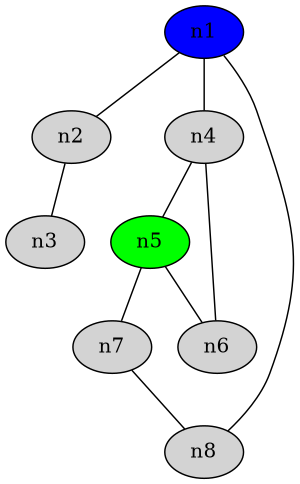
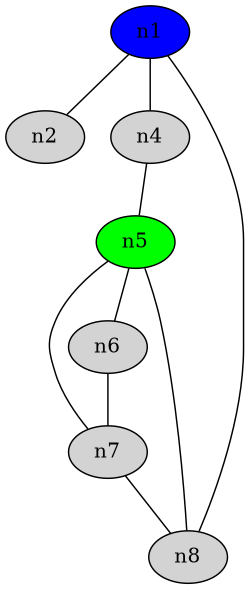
node "n3": removed
edge "n4" -- "n6": now "n7" -- "n6"
edge "n5" -- "n8": added
